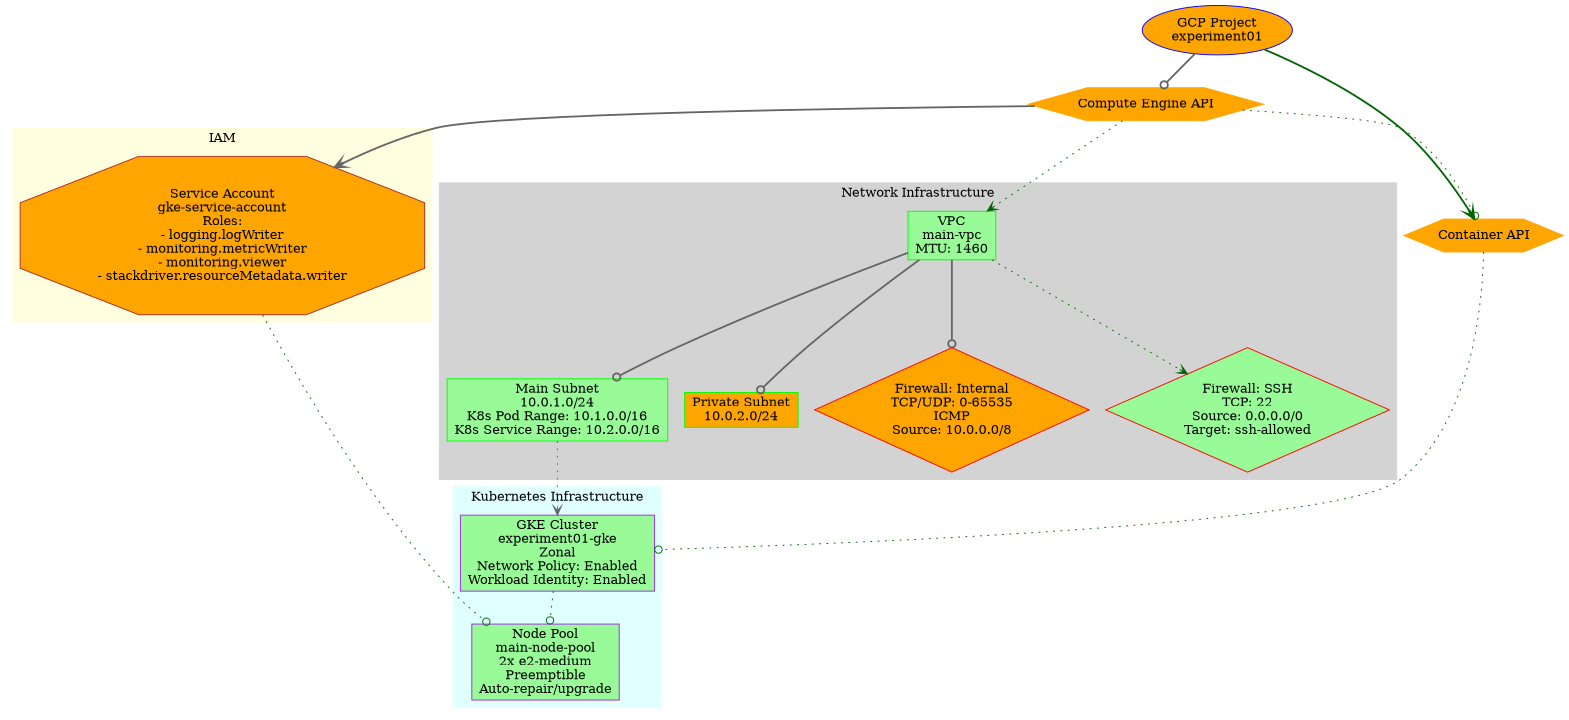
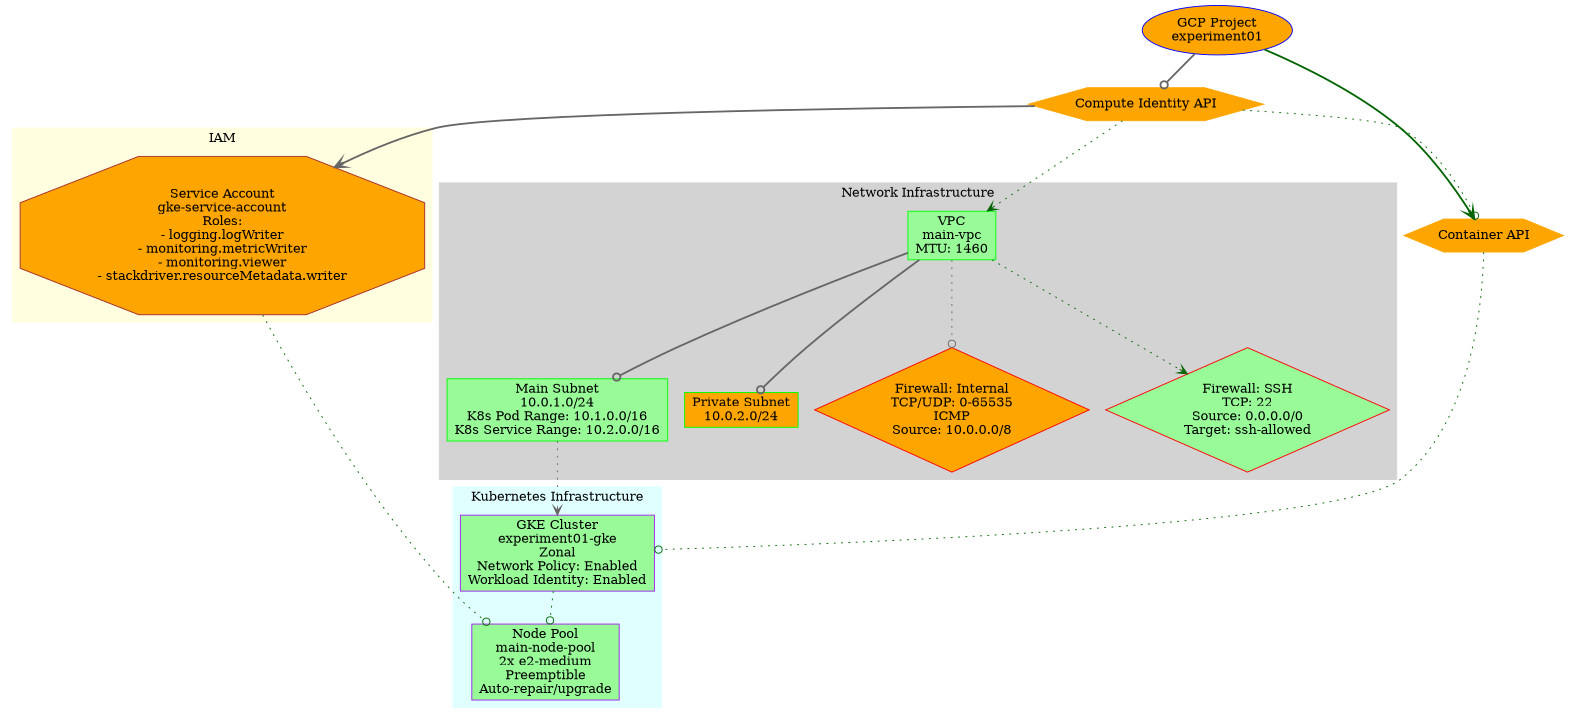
node "Compute Engine API": label "Compute Engine API" -> "Compute Identity API"
edge "VPC main-vpc MTU: 1460" -> "Firewall: Internal TCP/UDP: 0-65535 ICMP Source: 10.0.0.0/8": style bold -> dotted
